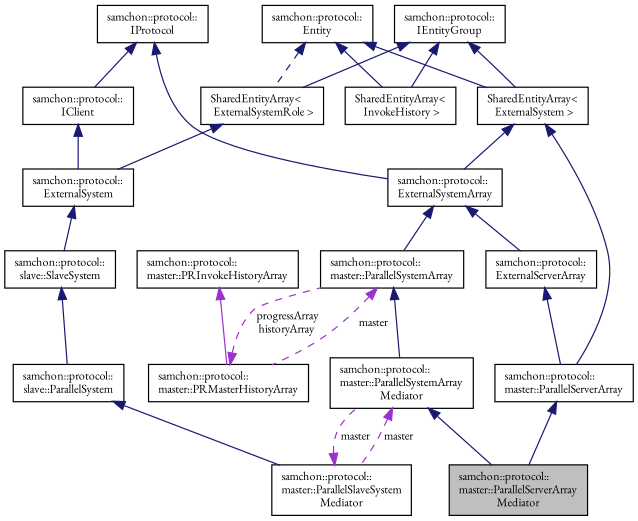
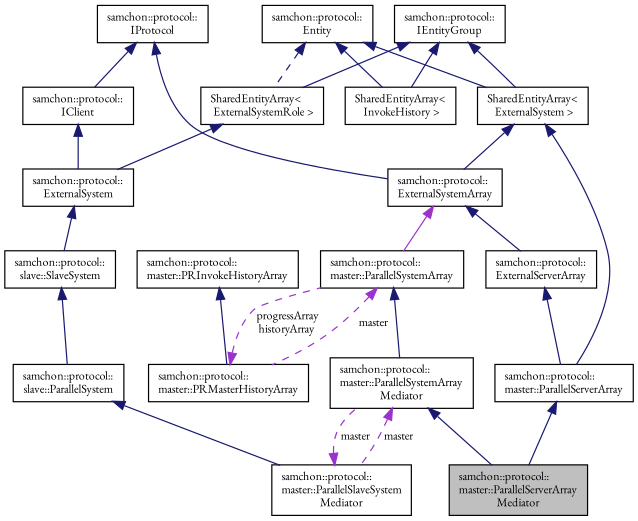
edge "samchon::protocol:: master::ParallelSystemArray" -> "samchon::protocol:: ExternalSystemArray": color midnightblue -> darkorchid3
edge "samchon::protocol:: master::PRMasterHistoryArray" -> "samchon::protocol:: master::PRInvokeHistoryArray": color darkorchid3 -> midnightblue
